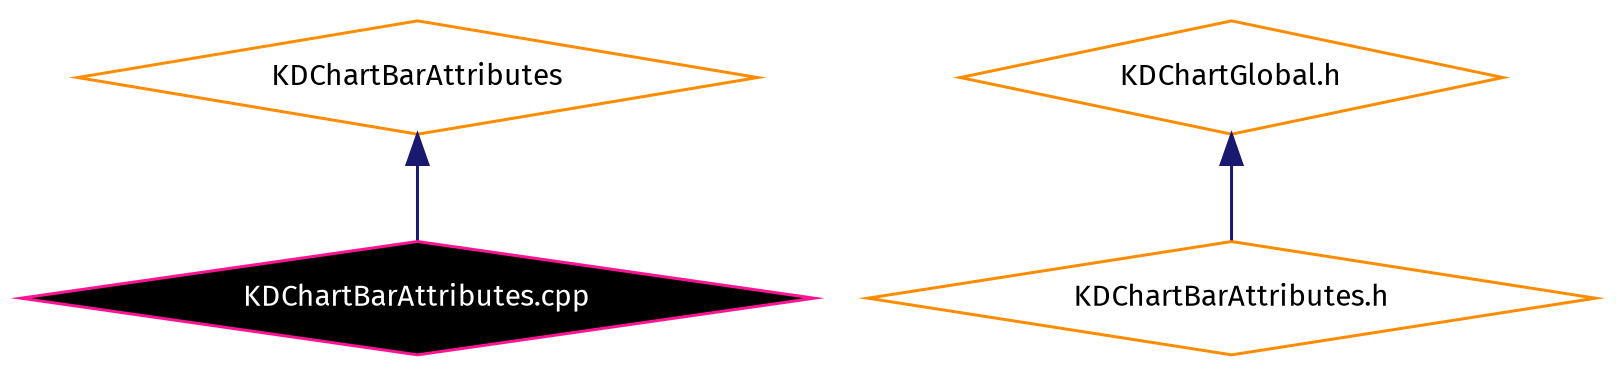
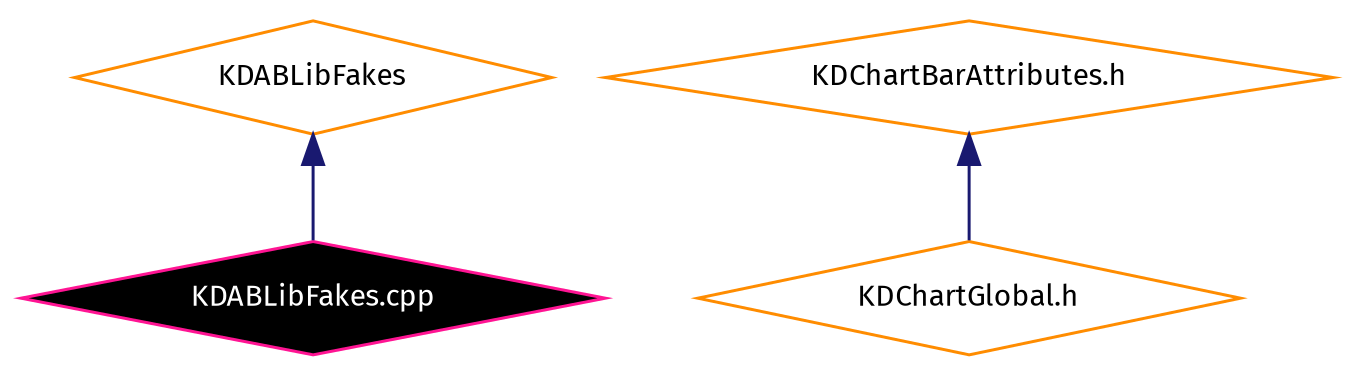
node "KDChartBarAttributes": label "KDChartBarAttributes" -> "KDABLibFakes"
edge "KDChartBarAttributes.h" -> "KDChartGlobal.h": reversed
node "KDChartBarAttributes.cpp": label "KDChartBarAttributes.cpp" -> "KDABLibFakes.cpp"
